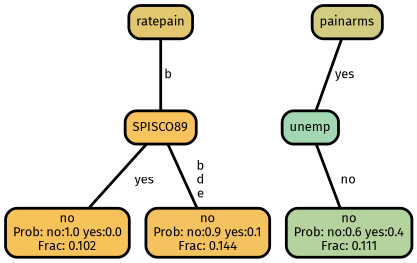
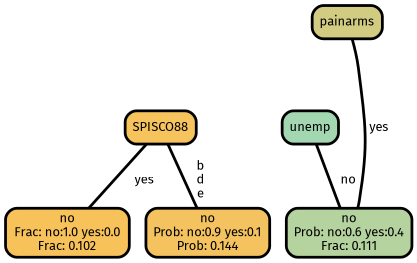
node "ratepain": removed
edge "painarms" -- "unemp": now "painarms" -- "no Prob: no:0.6 yes:0.4 Frac: 0.111"
node "SPISCO89": label "SPISCO89" -> "SPISCO88"
node "no Prob: no:1.0 yes:0.0 Frac: 0.102": label "no Prob: no:1.0 yes:0.0 Frac: 0.102" -> "no Frac: no:1.0 yes:0.0 Frac: 0.102"
node "no Prob: no:0.9 yes:0.1 Frac: 0.144": label "no Prob: no:0.9 yes:0.1 Frac: 0.144" -> "no Prob: no:0.9 yes:0.1 Prob: 0.144"
